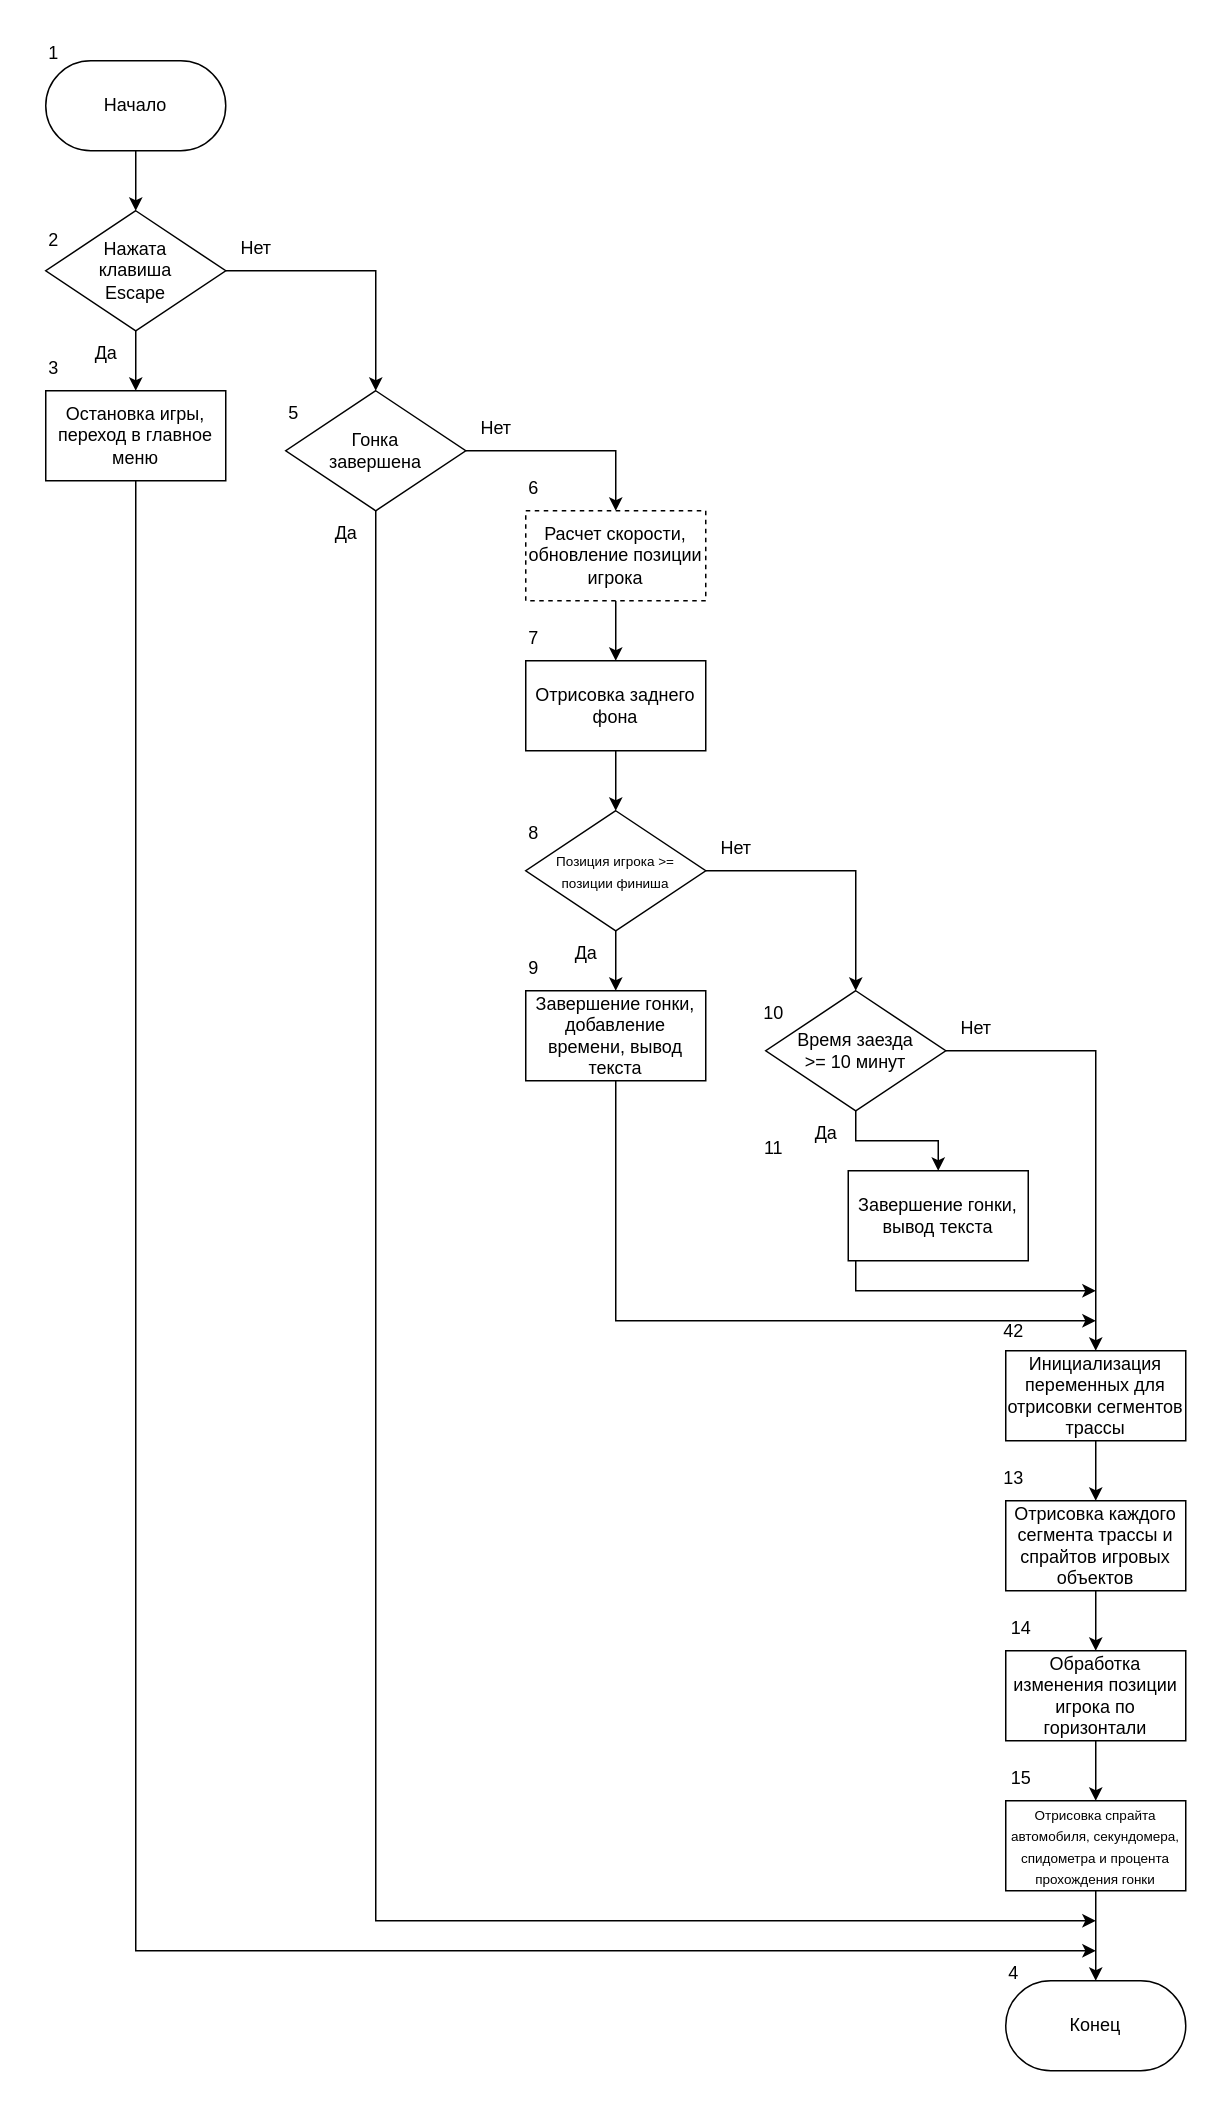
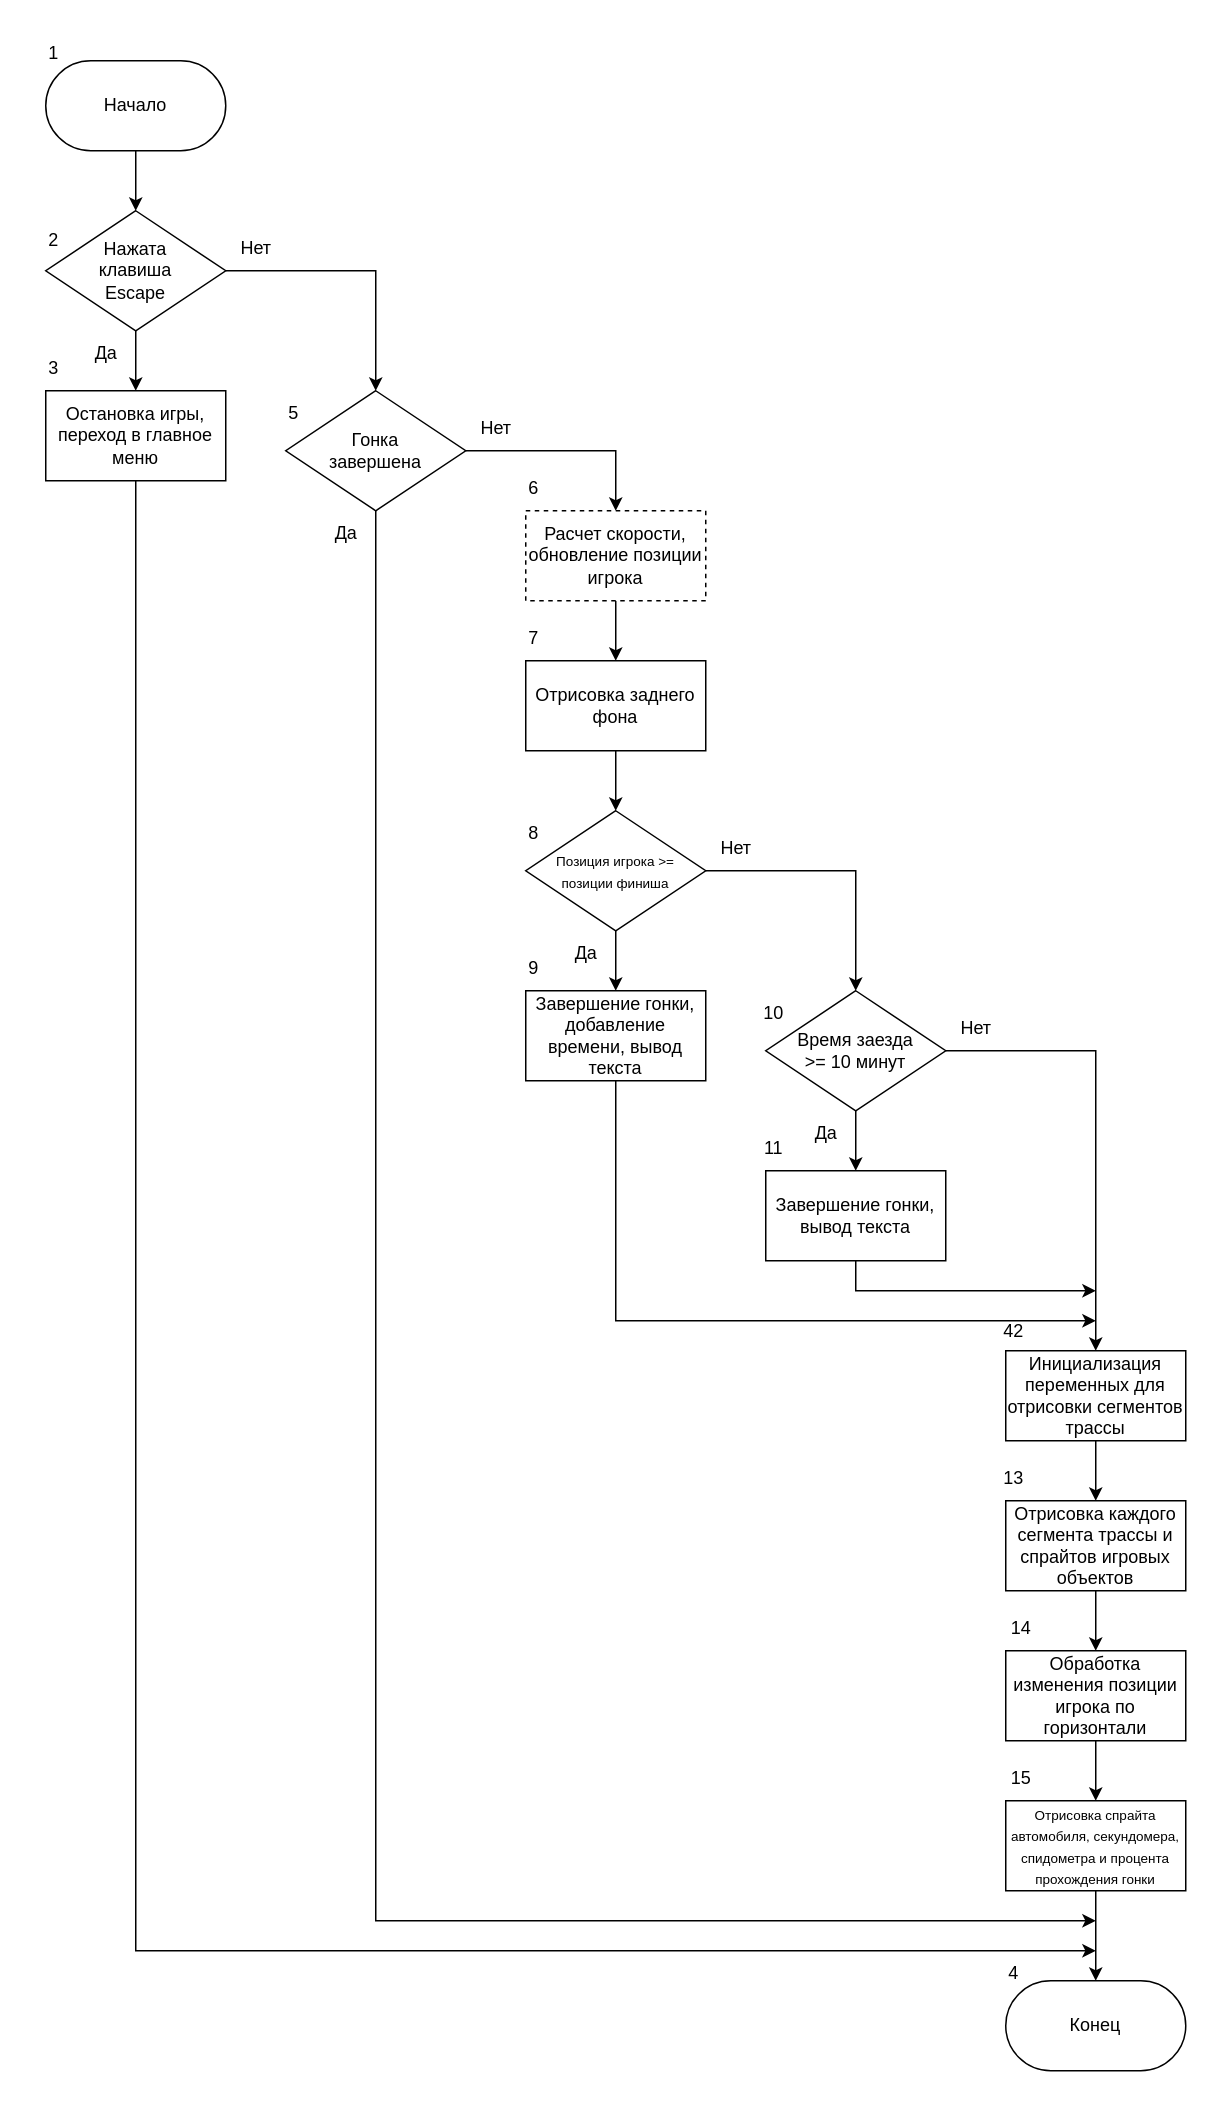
node "Завершение гонки, вывод текста": moved (938, 1216) -> (856, 1216)
